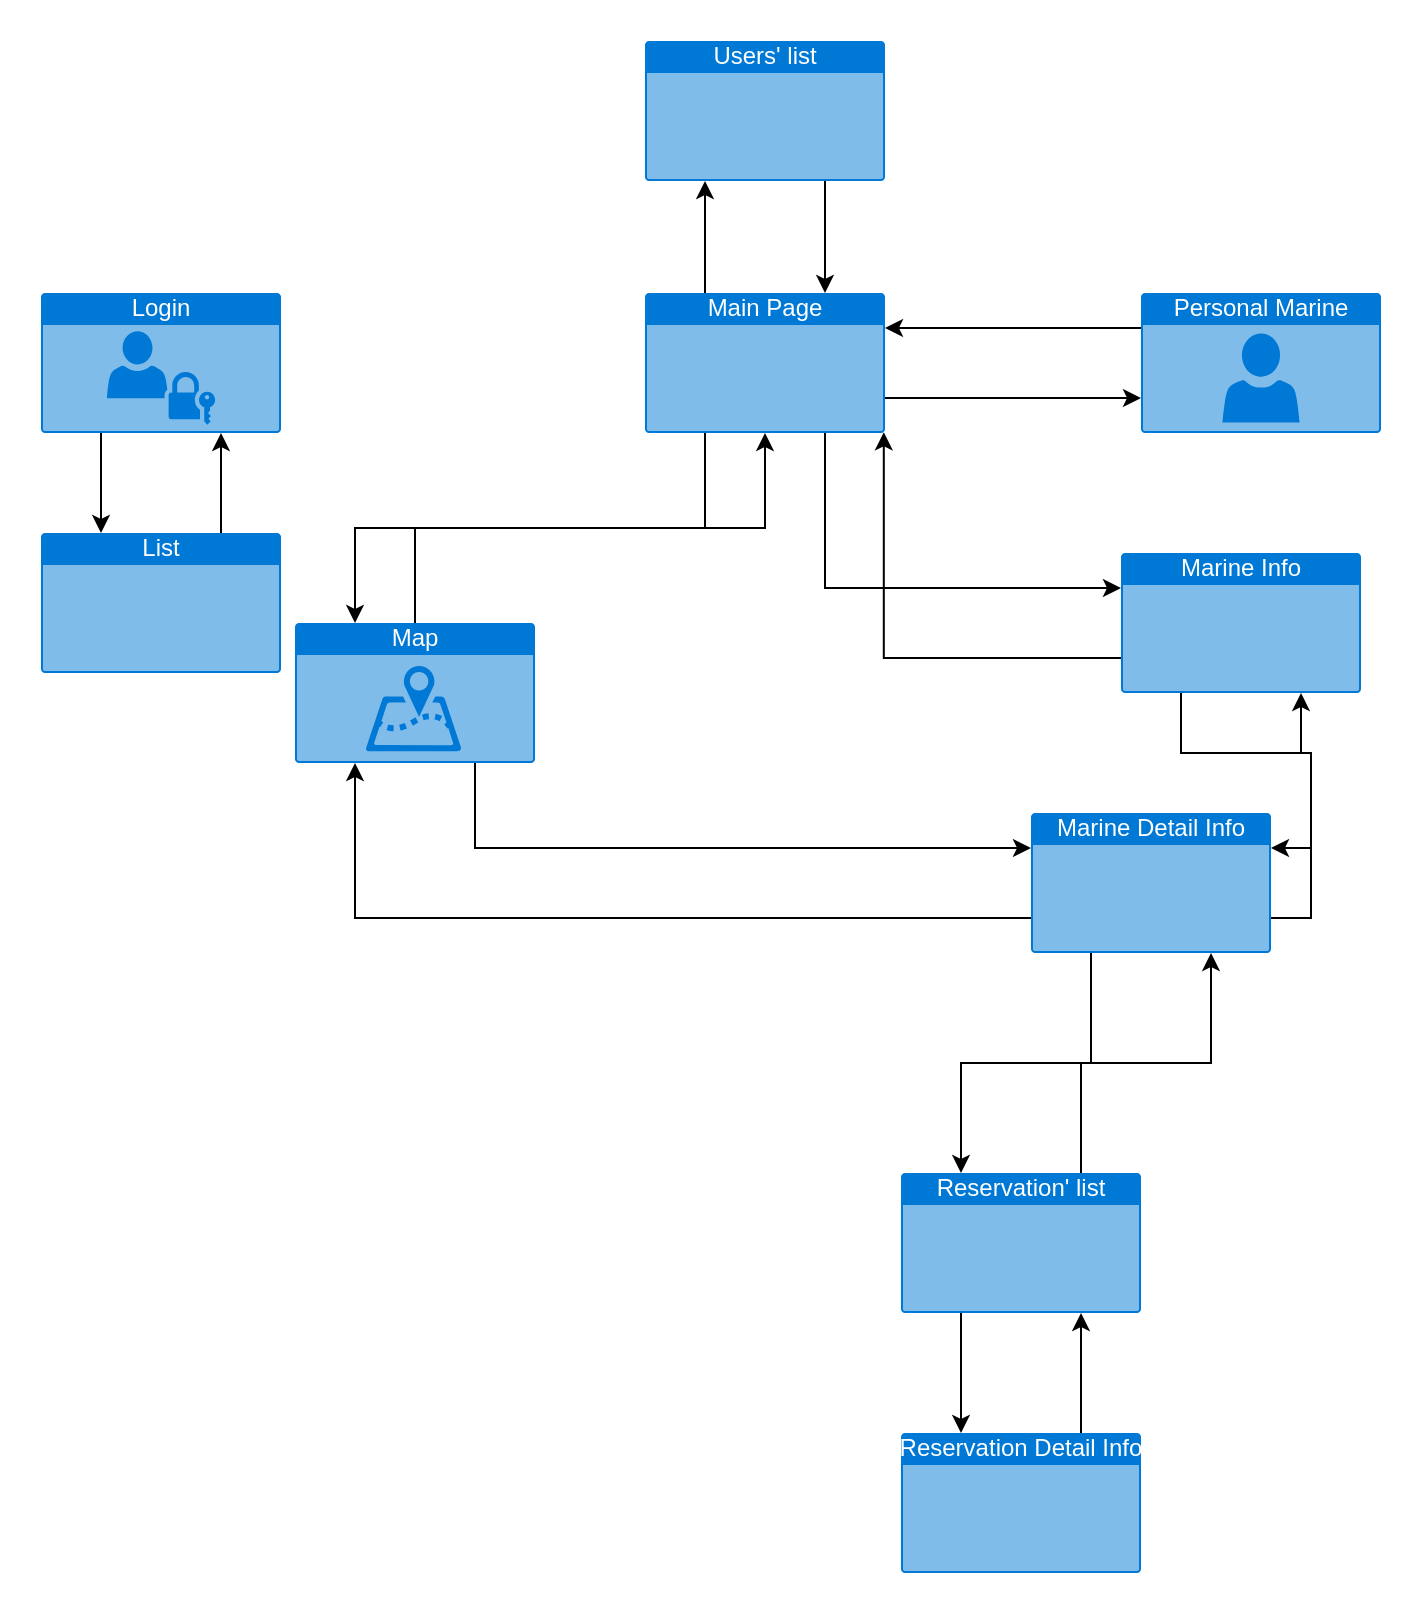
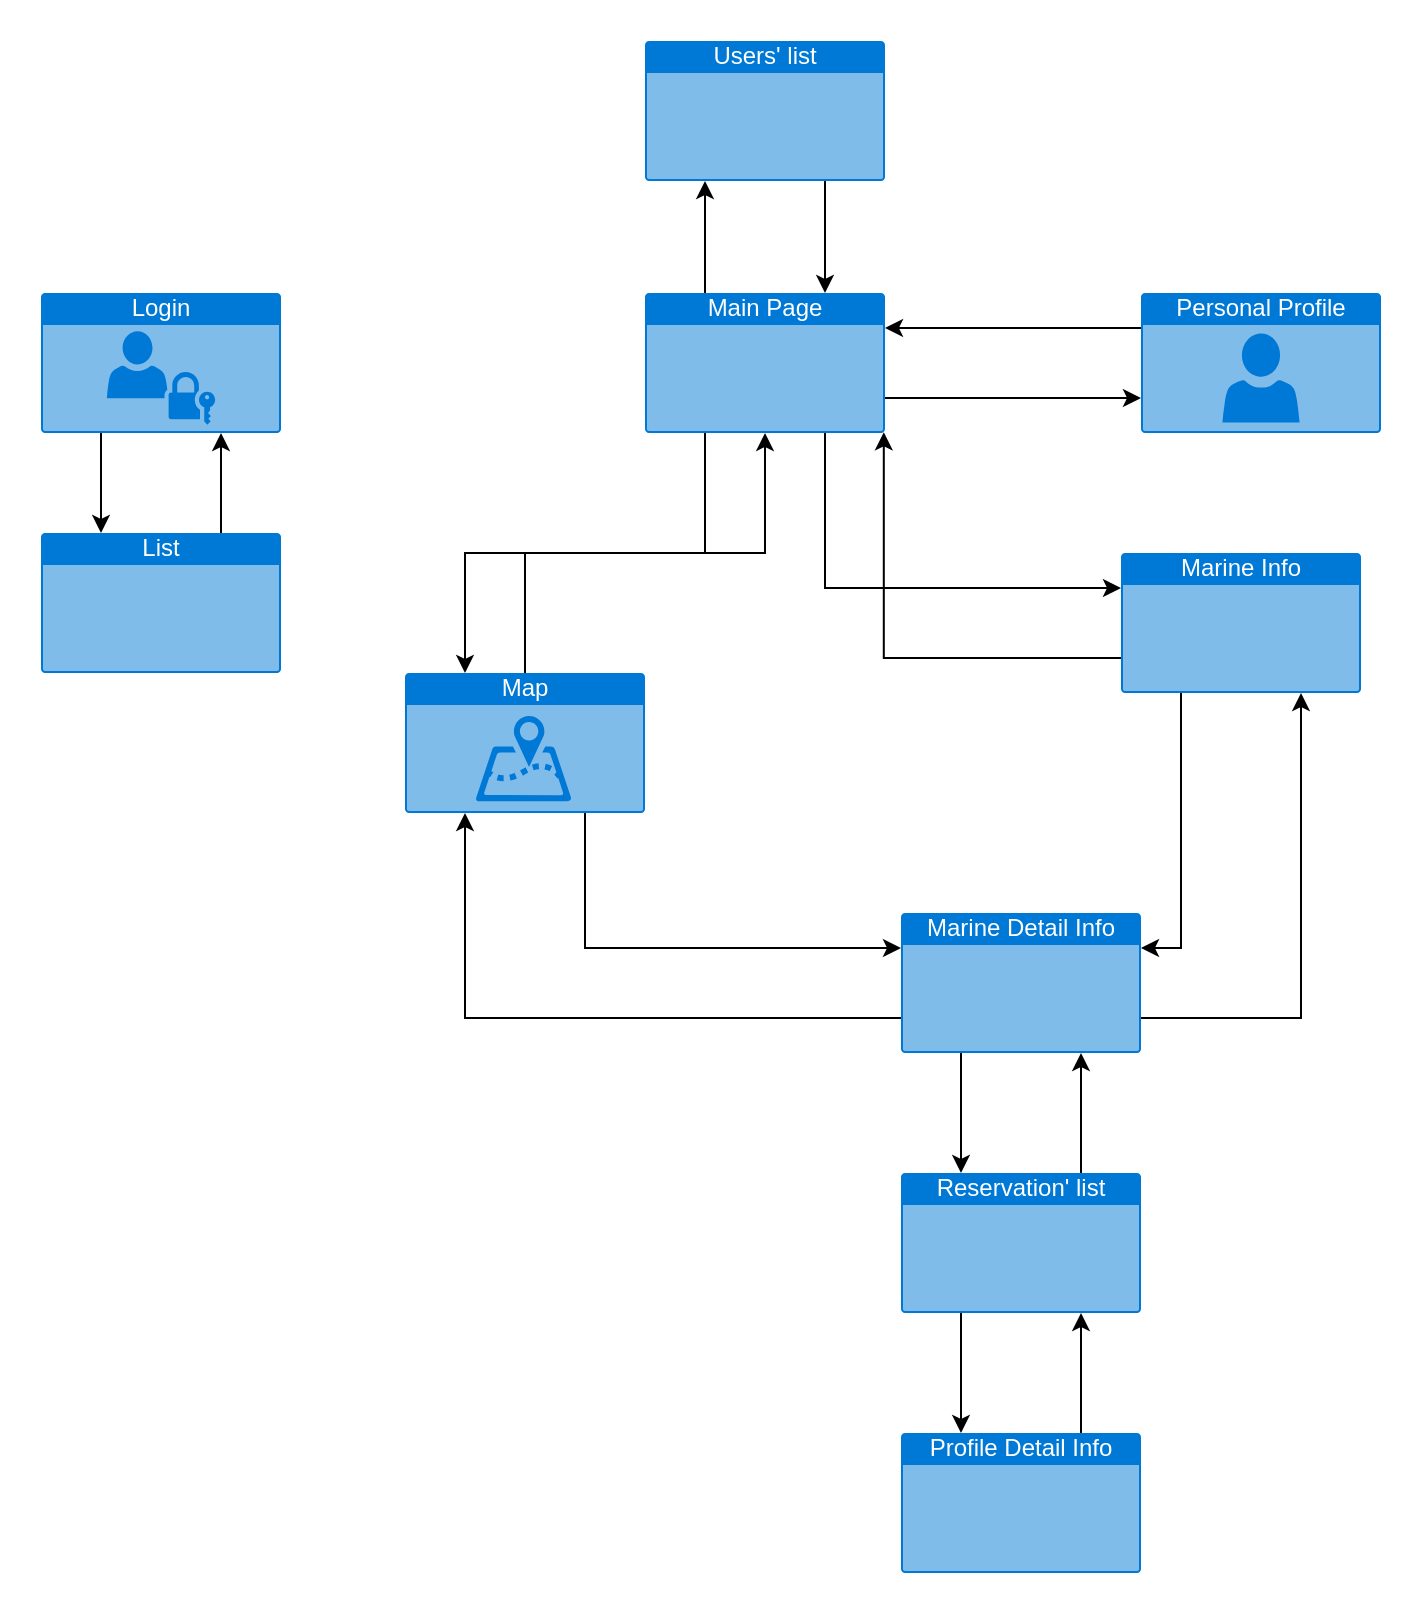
node "Personal Marine": label "Personal Marine" -> "Personal Profile"
node "Map": moved (415, 693) -> (525, 743)
node "Marine Detail Info": moved (1151, 883) -> (1021, 983)
node "Reservation Detail Info": label "Reservation Detail Info" -> "Profile Detail Info"
